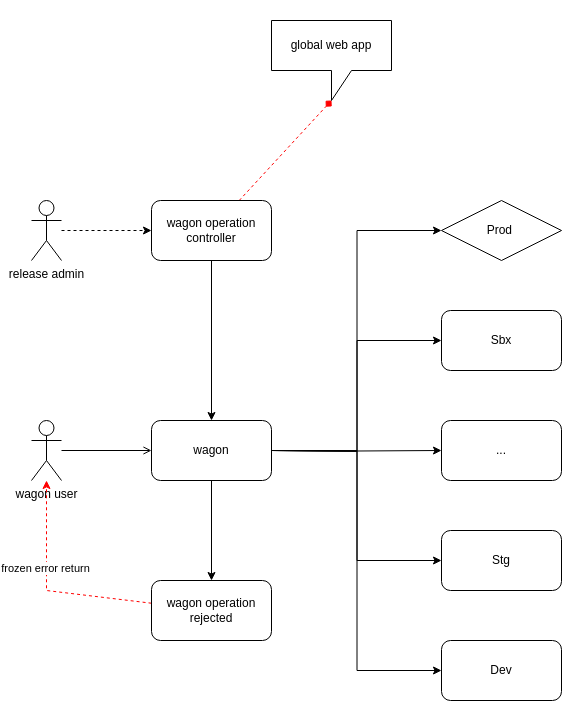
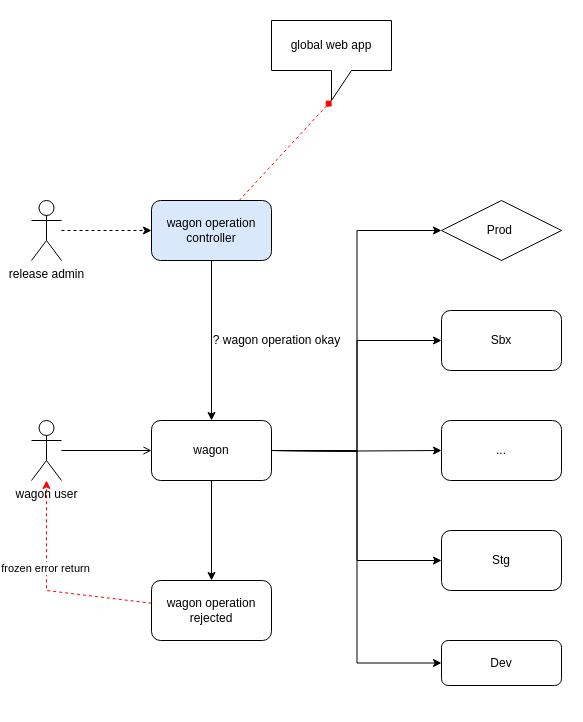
node "wagon operation controller": fillcolor #ffffff -> #dae8fc
node "? wagon operation okay": added
node "Dev": size 120x60 -> 120x45
